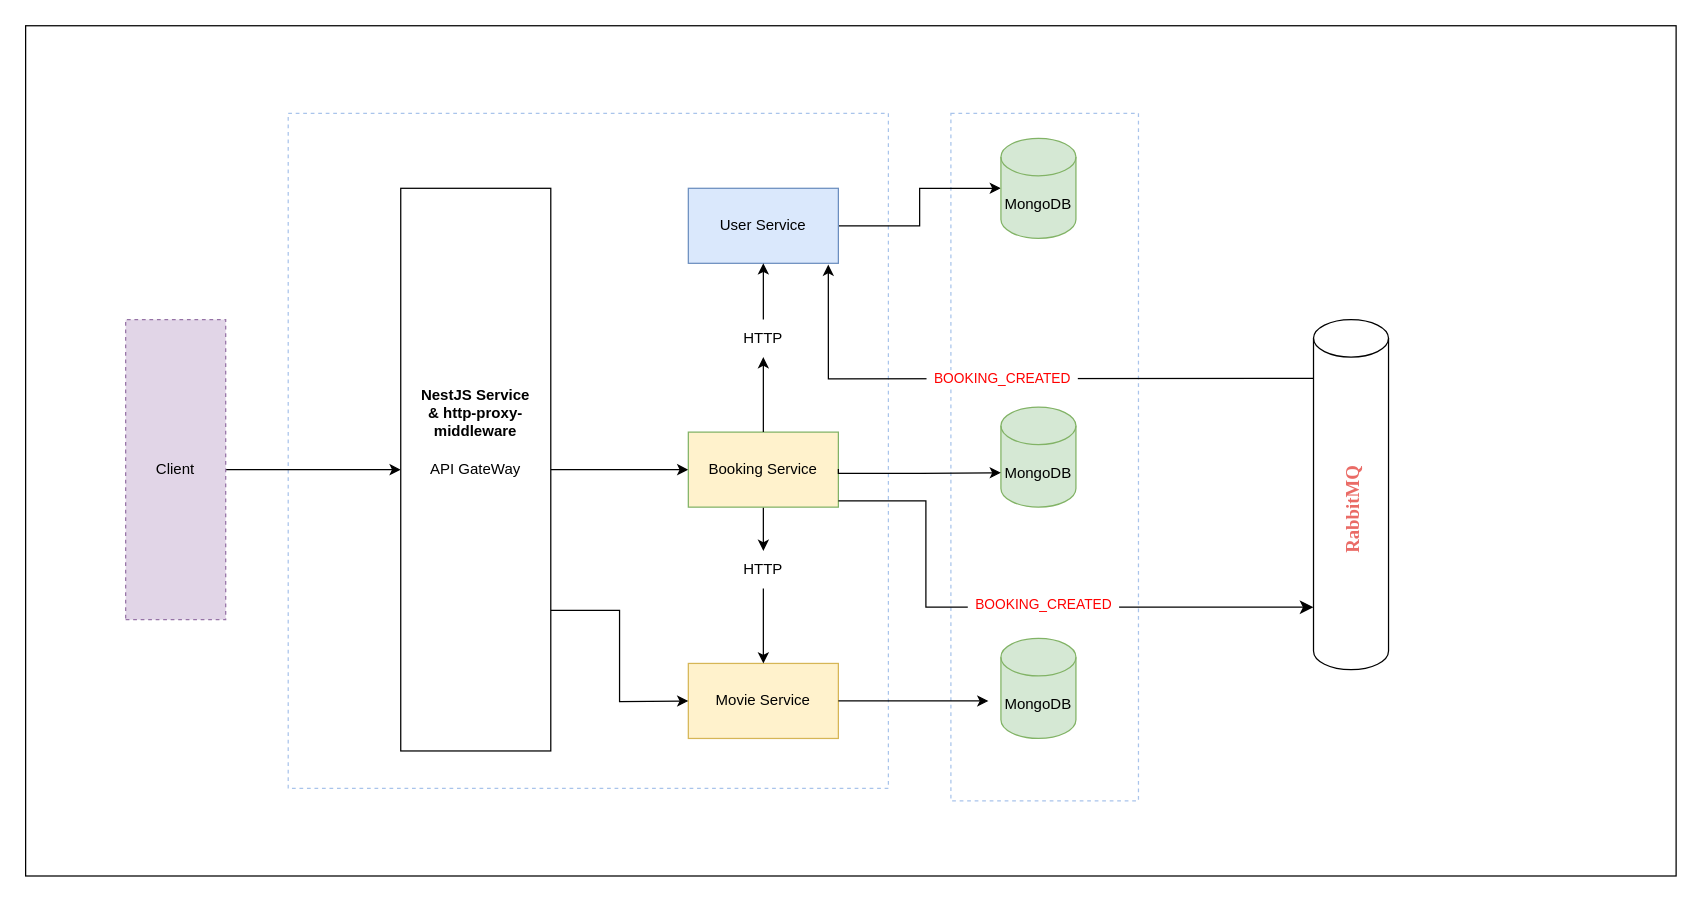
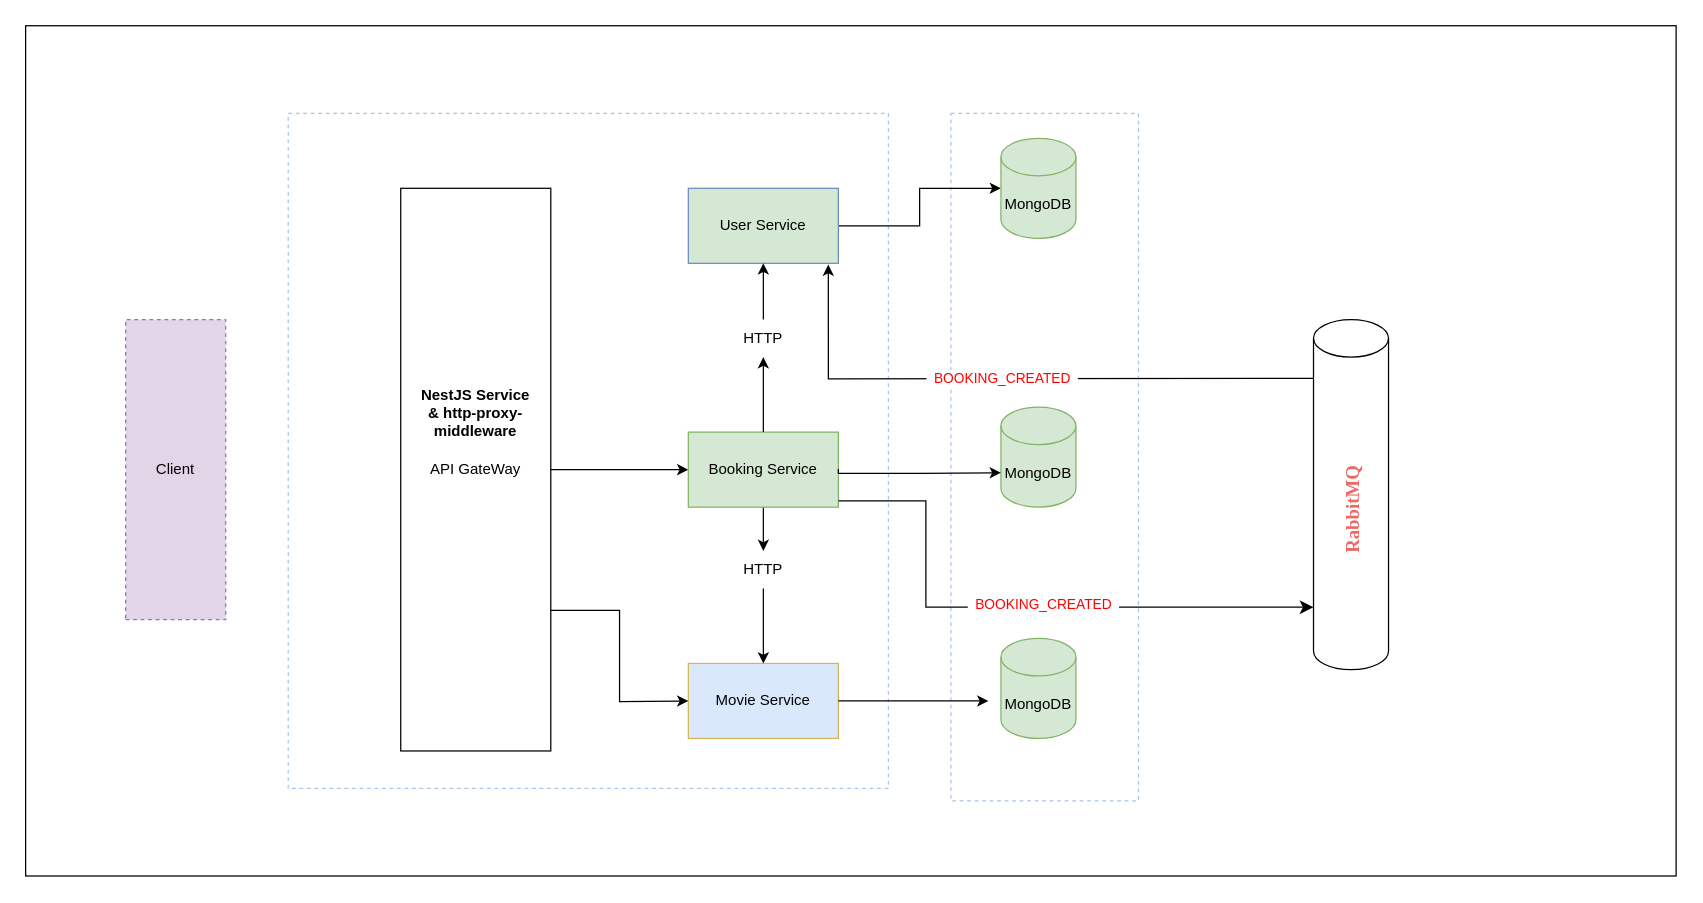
node "User Service": fillcolor #dae8fc -> #d5e8d4
edge "Client" -> "API GateWay": removed
node "Booking Service": fillcolor #fff2cc -> #d5e8d4
node "Movie Service": fillcolor #fff2cc -> #dae8fc
